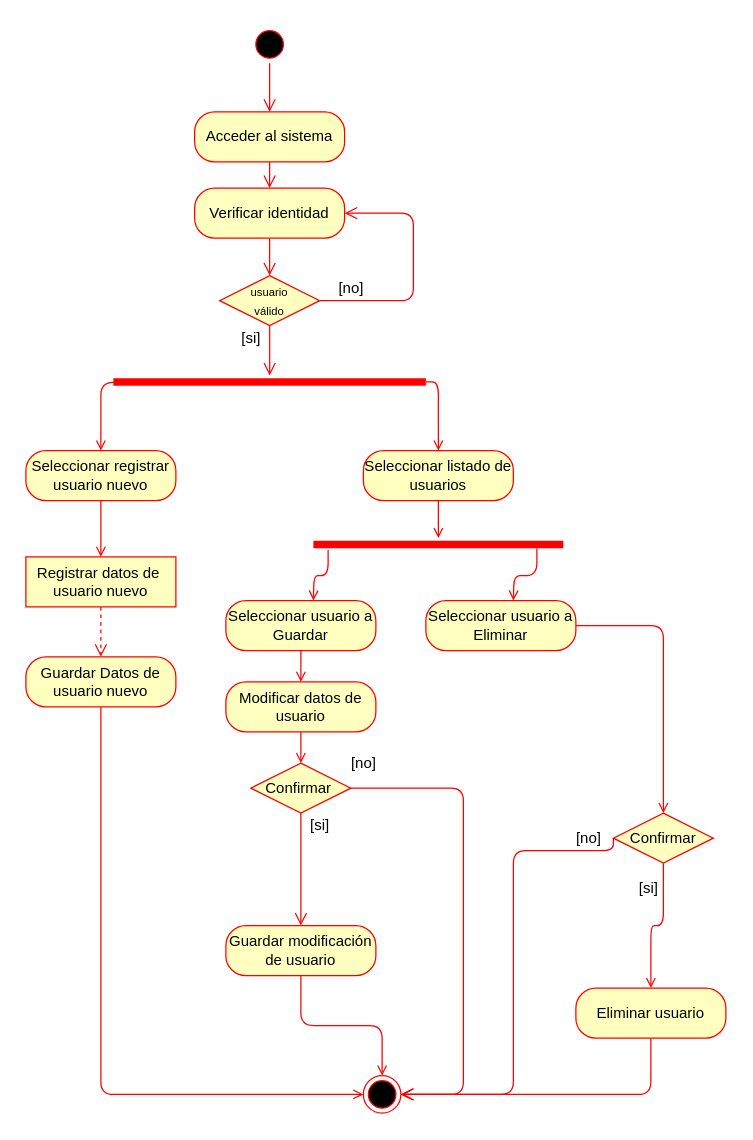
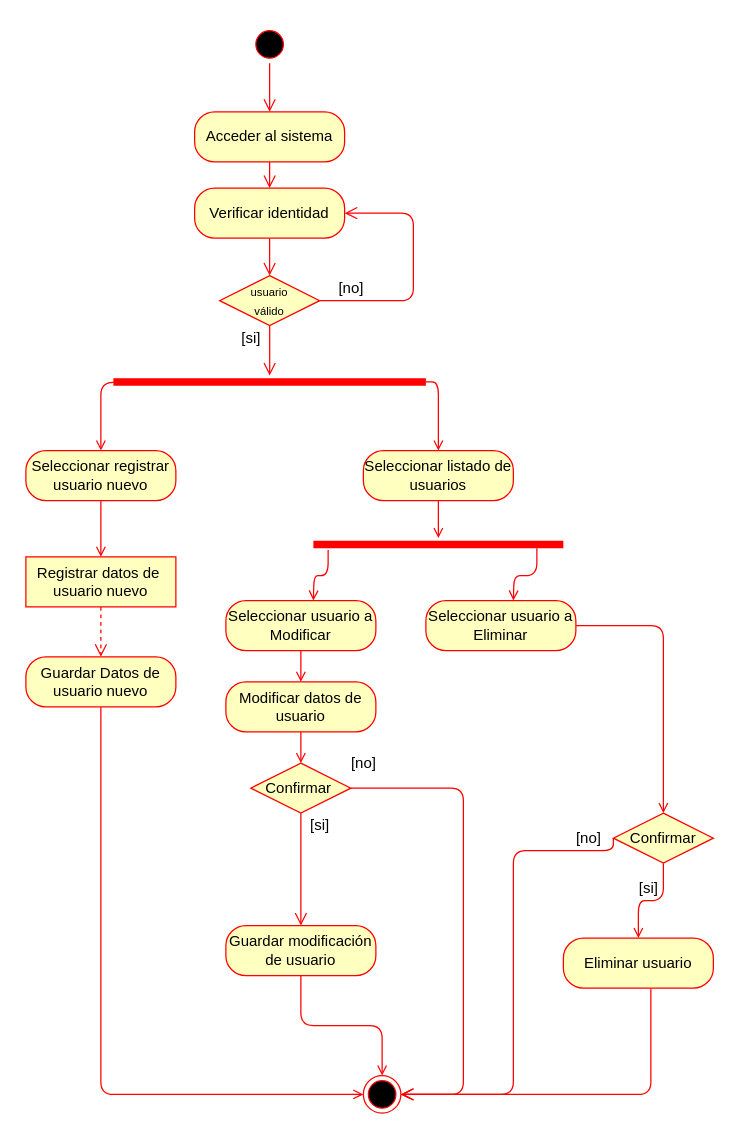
node "Seleccionar usuario a Guardar": label "Seleccionar usuario a Guardar" -> "Seleccionar usuario a Modificar"
node "Eliminar usuario": moved (651, 1013) -> (638, 963)
